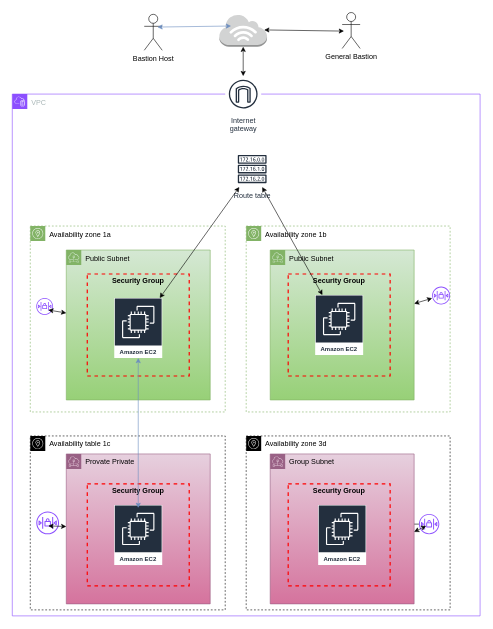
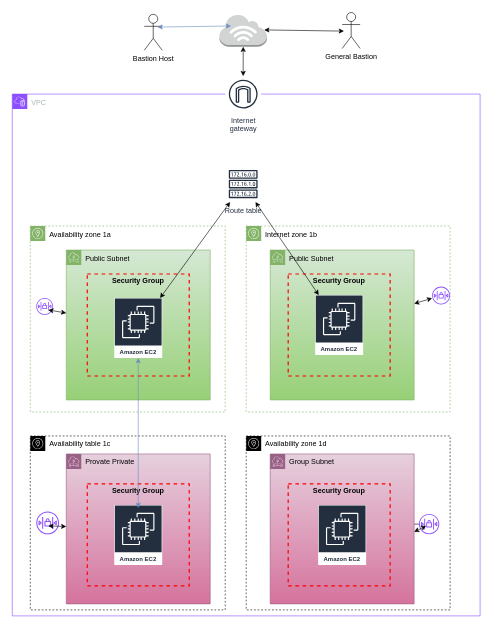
node "Route table": moved (252, 169) -> (243, 184)
node "Availability zone 1b": label "Availability zone 1b" -> "Internet zone 1b"
node "Availability zone 3d": label "Availability zone 3d" -> "Availability zone 1d"
